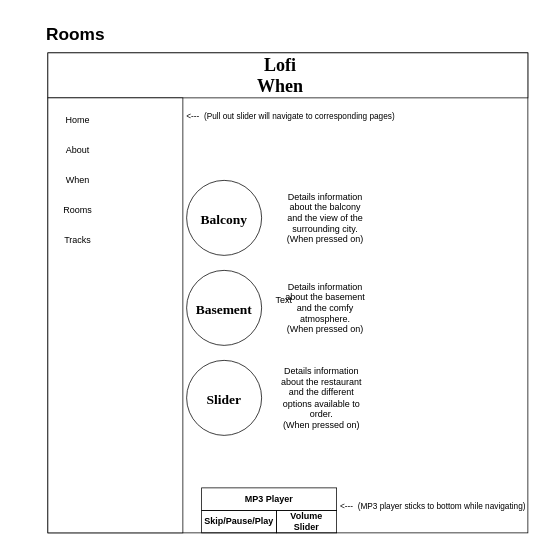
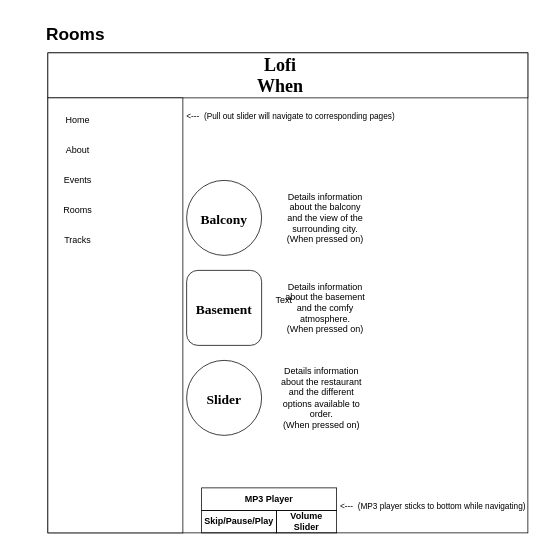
node "When": label "When" -> "Events"
node "Basement": shape ellipse -> rounded rectangle
